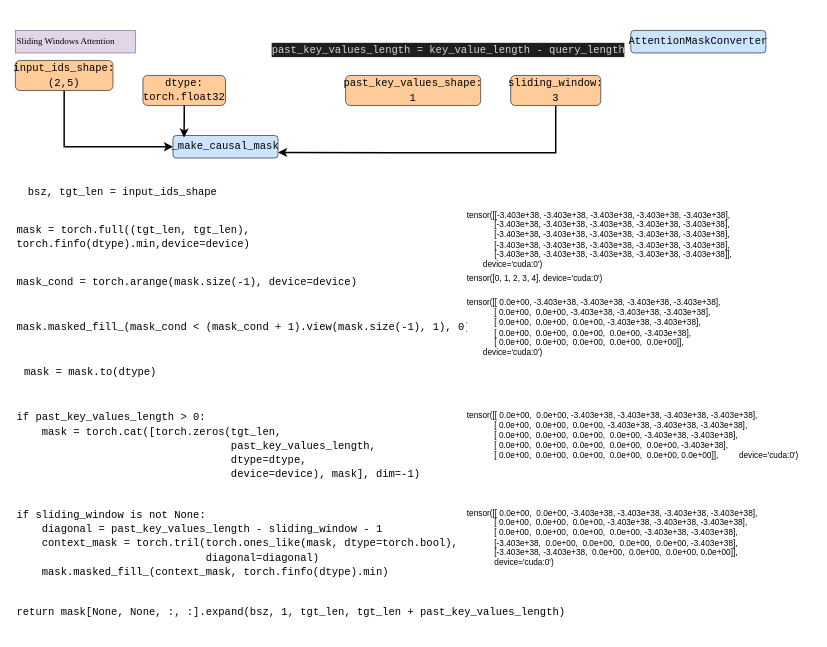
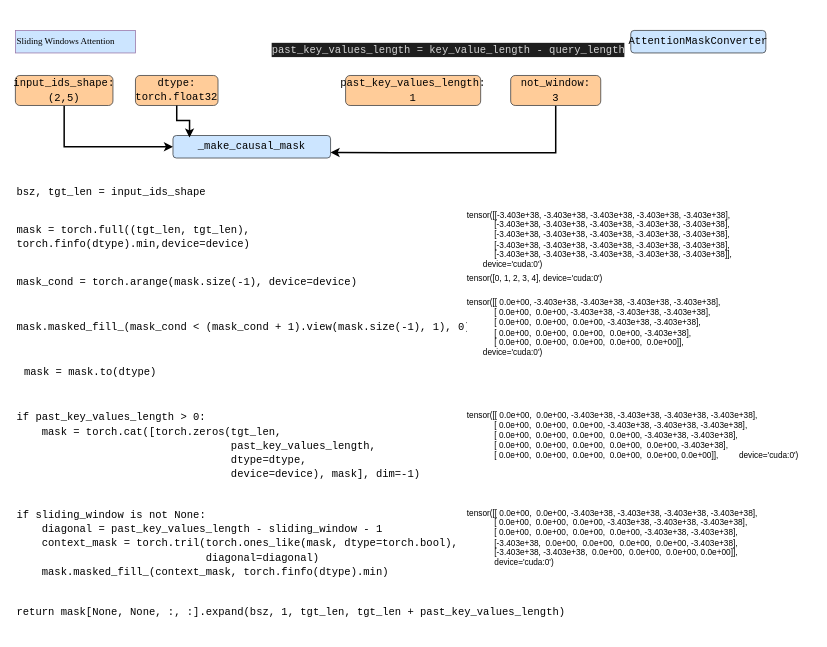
node "Sliding Windows Attention": fillcolor #e1d5e7 -> #cce5ff
node "input_ids_shape: (2,5)": moved (64, 75) -> (64, 90)
node "dtype: torch.float32": moved (184, 90) -> (177, 90)
node "past_key_values_shape: 1": label "past_key_values_shape: 1" -> "past_key_values_length: 1"
node "sliding_window: 3": label "sliding_window: 3" -> "not_window: 3"
node "_make_causal_mask": size 105x23 -> 158x23
node "bsz, tgt_len = input_ids_shape": moved (124, 192) -> (113, 192)
